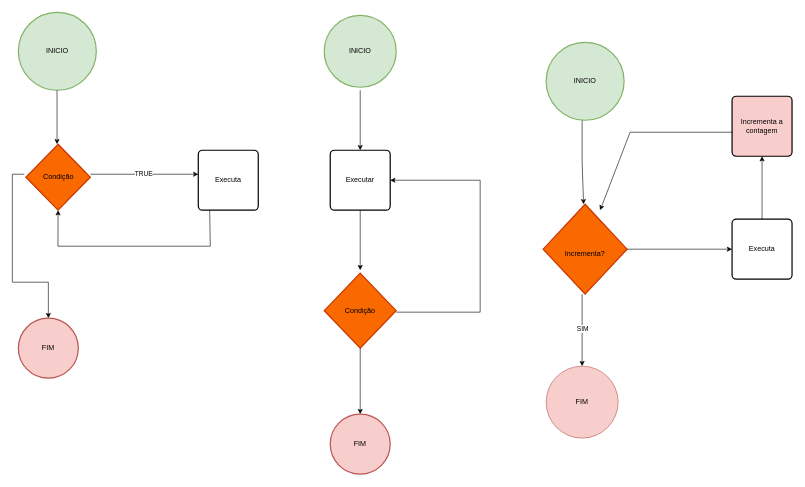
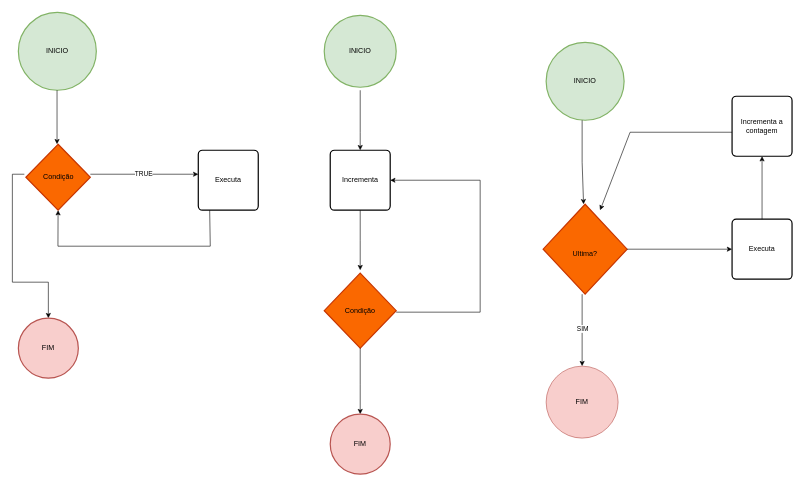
node "Incrementa a contagem": fillcolor #f8cecc -> #ffffff
node "Executar": label "Executar" -> "Incrementa"
node "Incrementa?": label "Incrementa?" -> "Ultima?"
